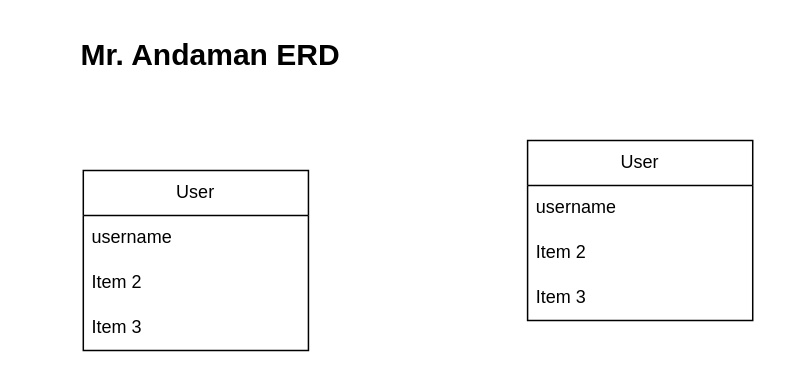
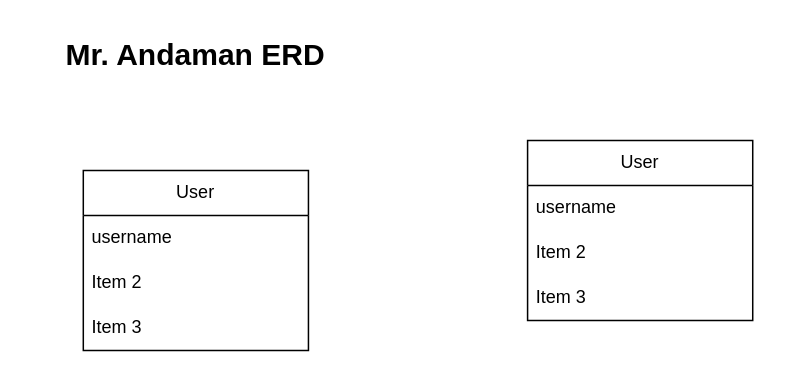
node "Mr. Andaman ERD": moved (211, 53) -> (196, 53)
